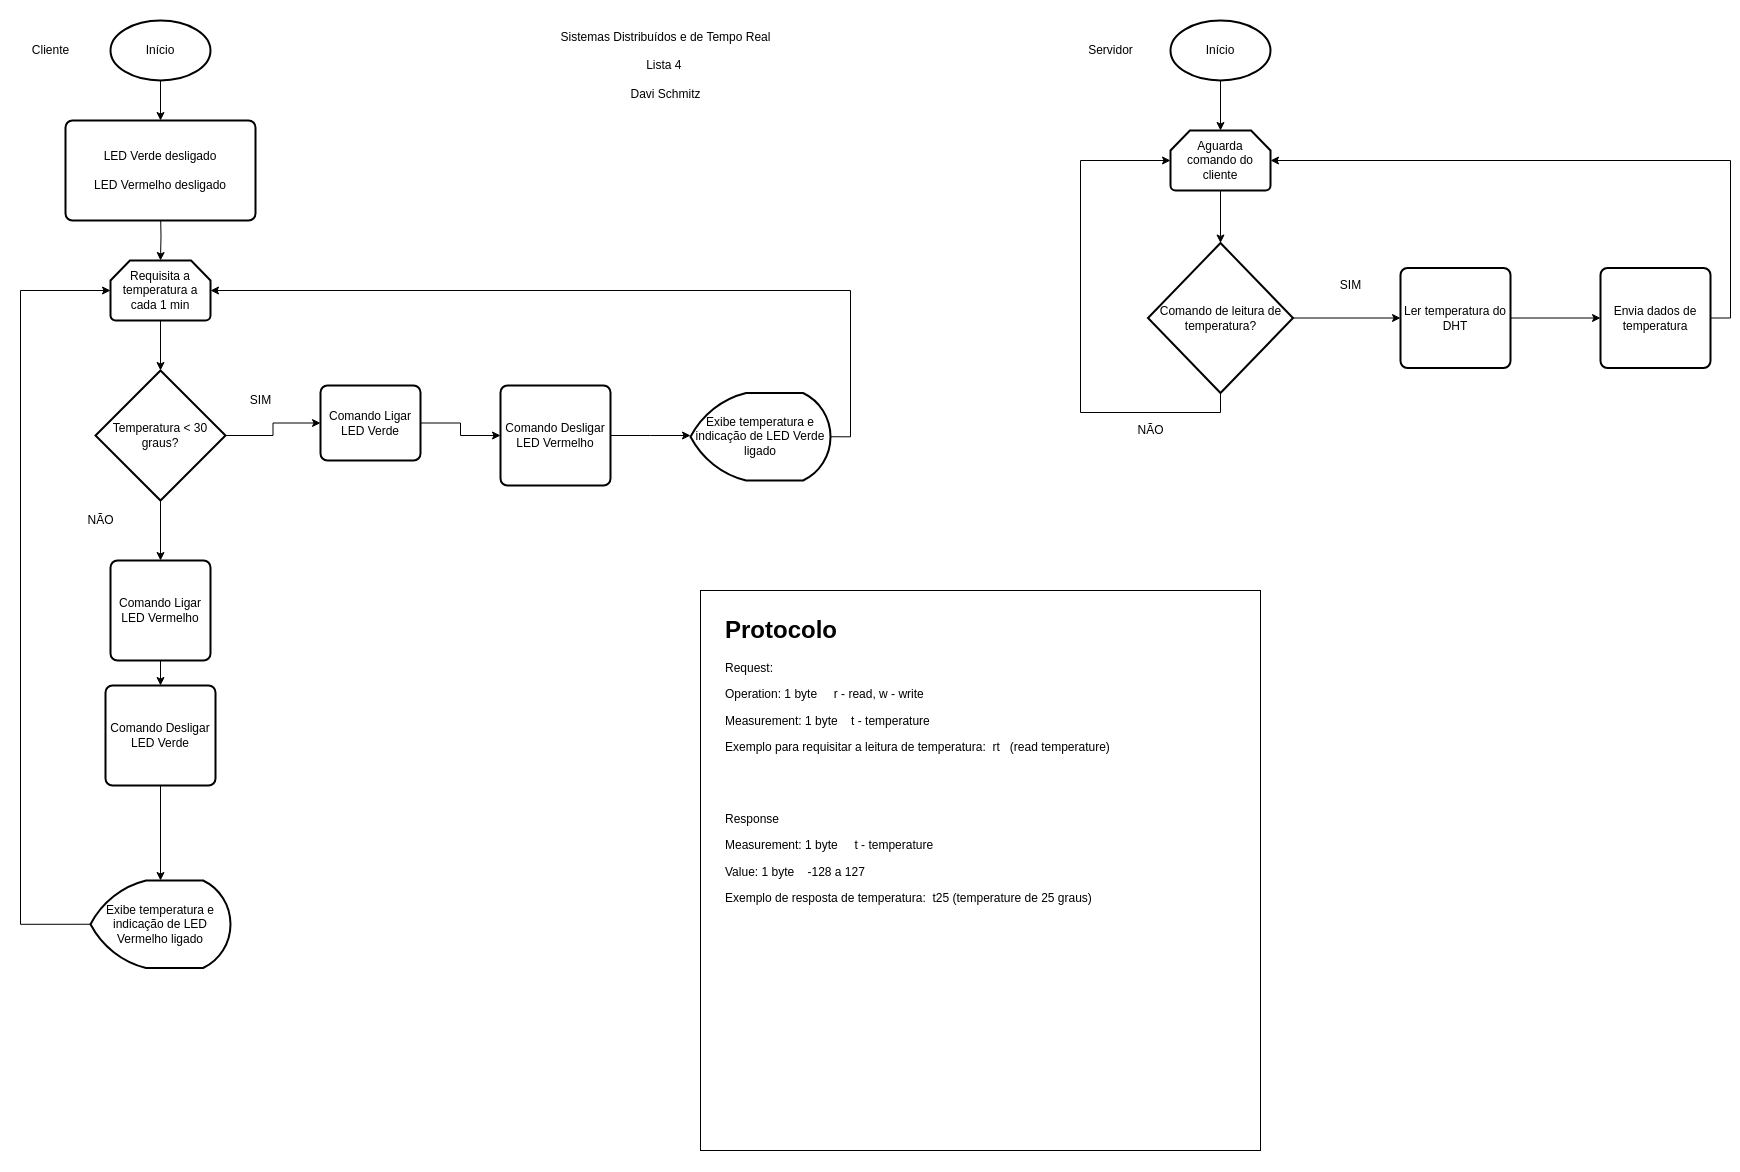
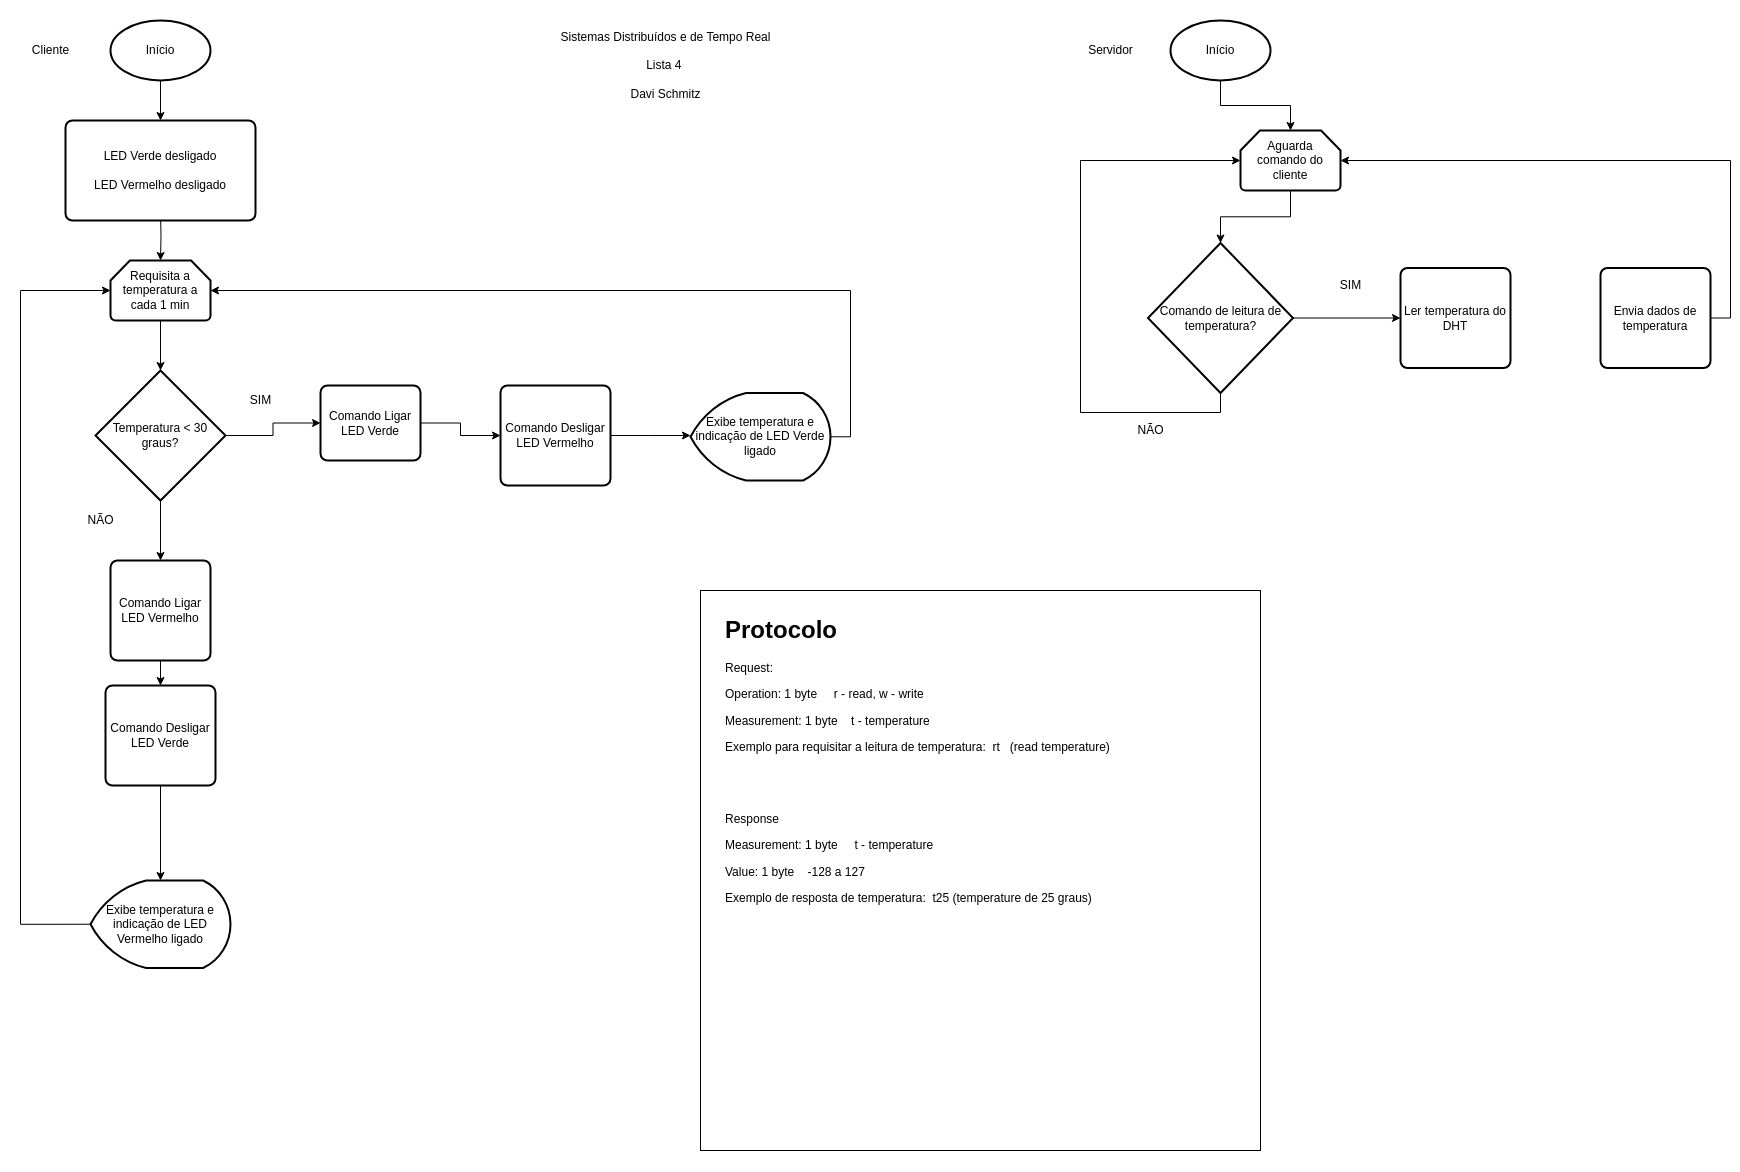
node "Aguarda comando do cliente": moved (1221, 161) -> (1291, 161)
edge "Ler temperatura do DHT" -> "Envia dados de temperatura": removed
